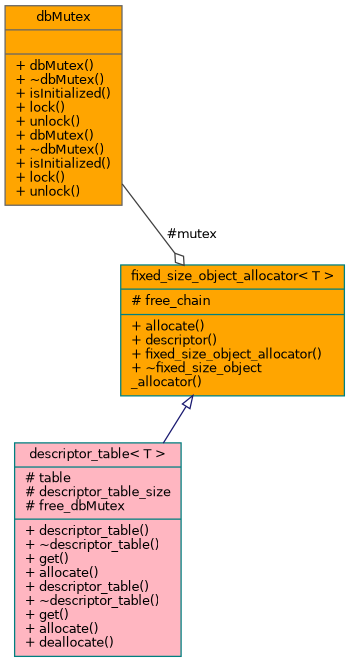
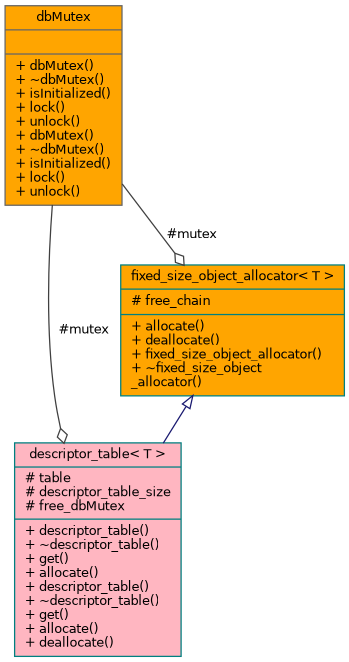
edge "dbMutex" -> "descriptor_table< T >": added, label "#mutex"
node "fixed_size_object_allocator< T >": text "+ descriptor()" -> "+ deallocate()"
